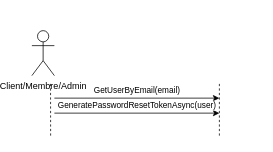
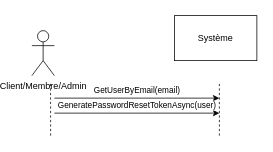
node "Système": added
